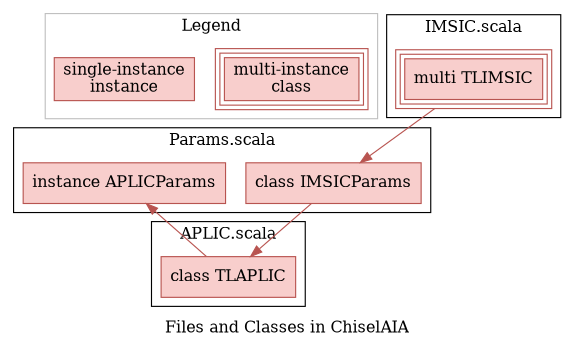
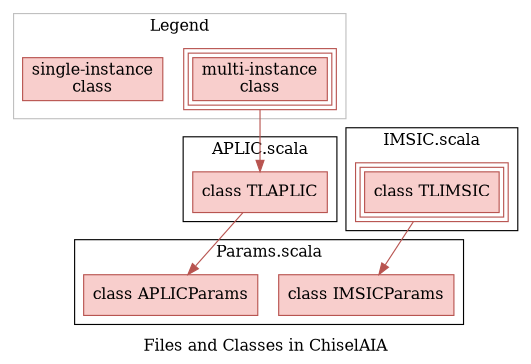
node "single-instance instance": label "single-instance instance" -> "single-instance class"
node "multi TLIMSIC": label "multi TLIMSIC" -> "class TLIMSIC"
node "instance APLICParams": label "instance APLICParams" -> "class APLICParams"
edge "class IMSICParams" -> "class TLAPLIC": now "multi-instance class" -> "class TLAPLIC"
